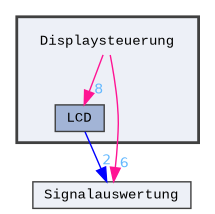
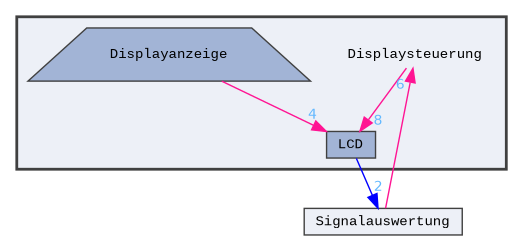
node "Displayanzeige": added
edge "Displaysteuerung" -> "Signalauswertung": reversed
